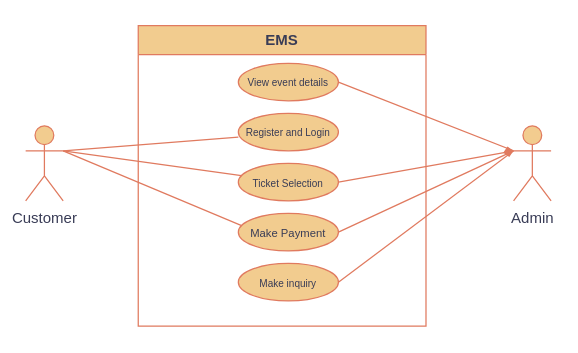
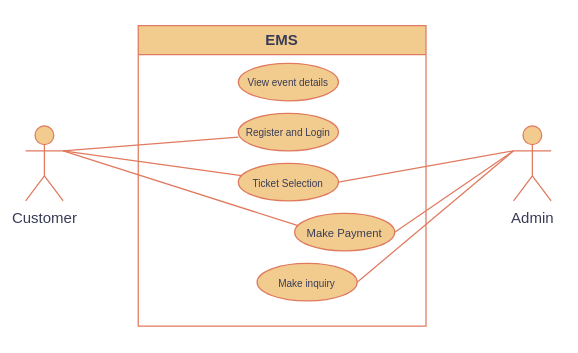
edge "View event details" -- "Admin": removed
edge "Ticket Selection" -> "Admin": arrowhead diamond -> none
node "Make Payment": moved (288, 232) -> (344, 232)
node "Make inquiry": moved (288, 282) -> (307, 282)
